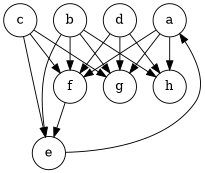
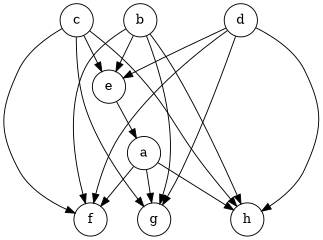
edge "c" -> "h": added
edge "f" -> "e": now "d" -> "e"
